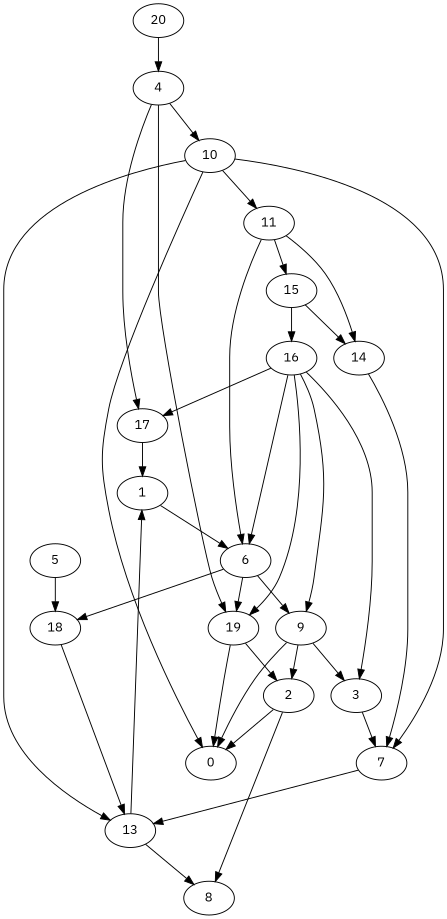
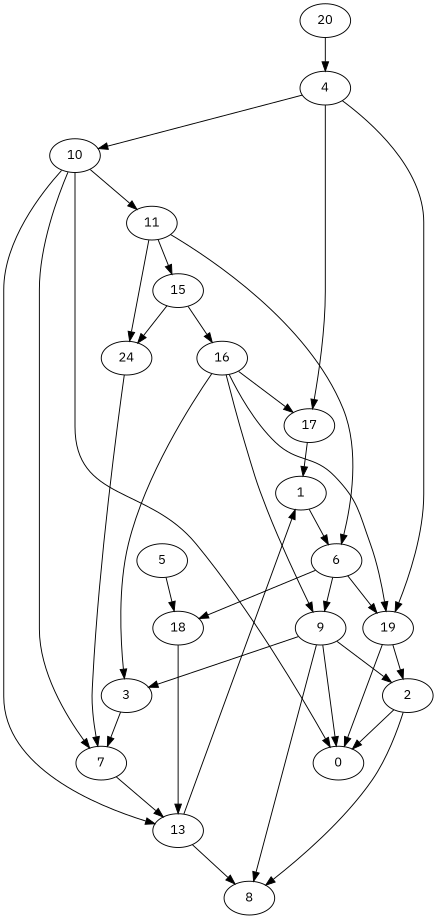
node "14": label "14" -> "24"
edge "16" -> "6": removed
edge "9" -> "8": added
